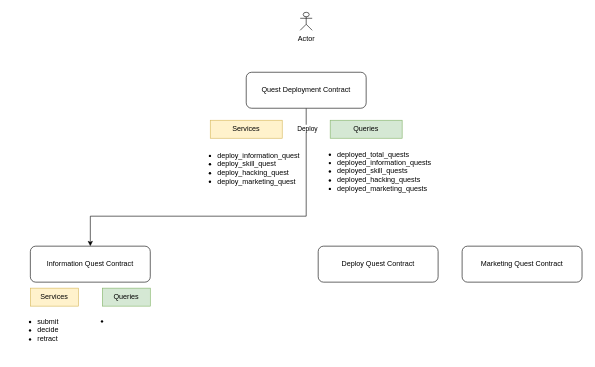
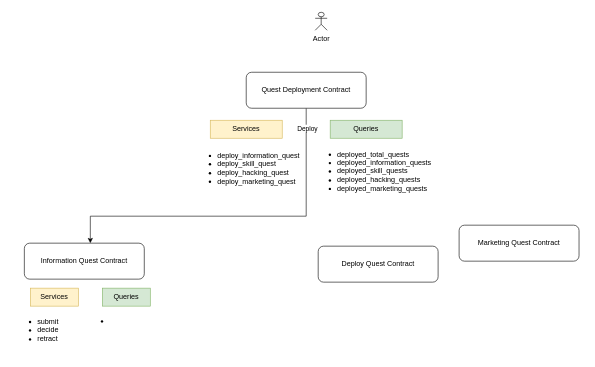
node "Actor": moved (306, 21) -> (321, 21)
node "Information Quest Contract": moved (90, 264) -> (84, 261)
node "Marketing Quest Contract": moved (522, 264) -> (519, 243)
